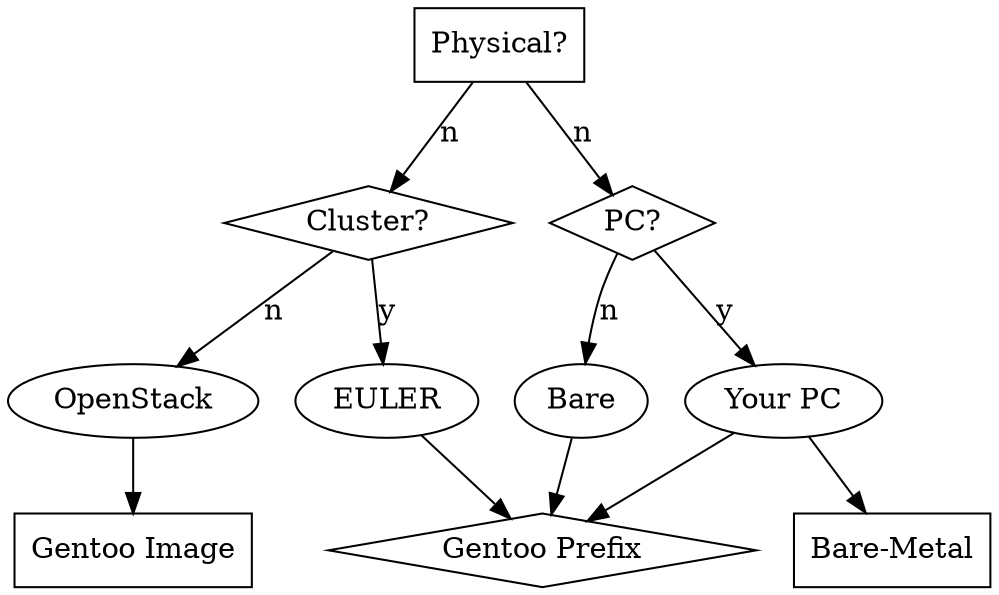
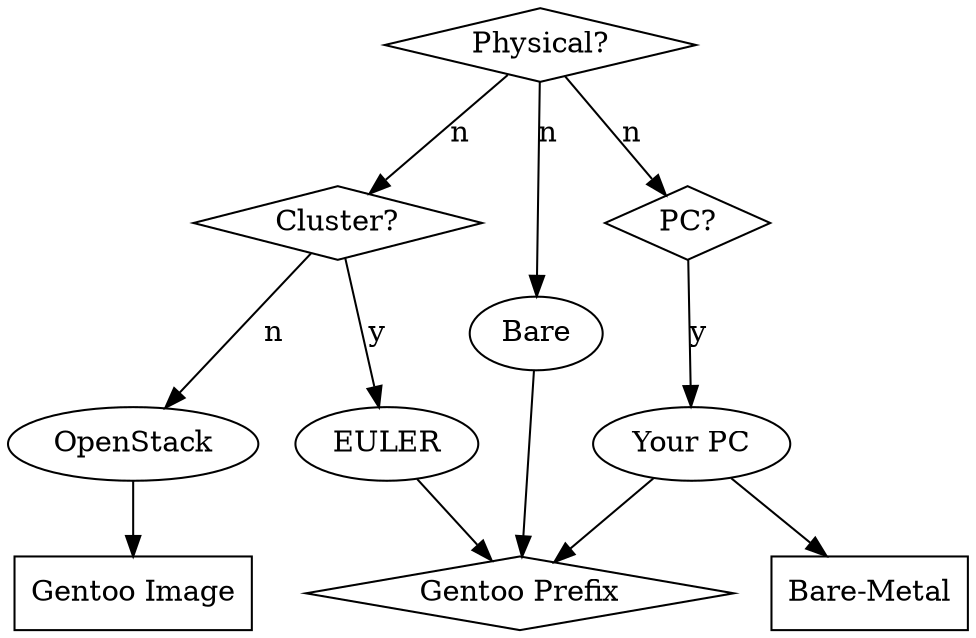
node "Physical?": shape box -> diamond
edge "PC?" -> "Bare": now "Physical?" -> "Bare"
